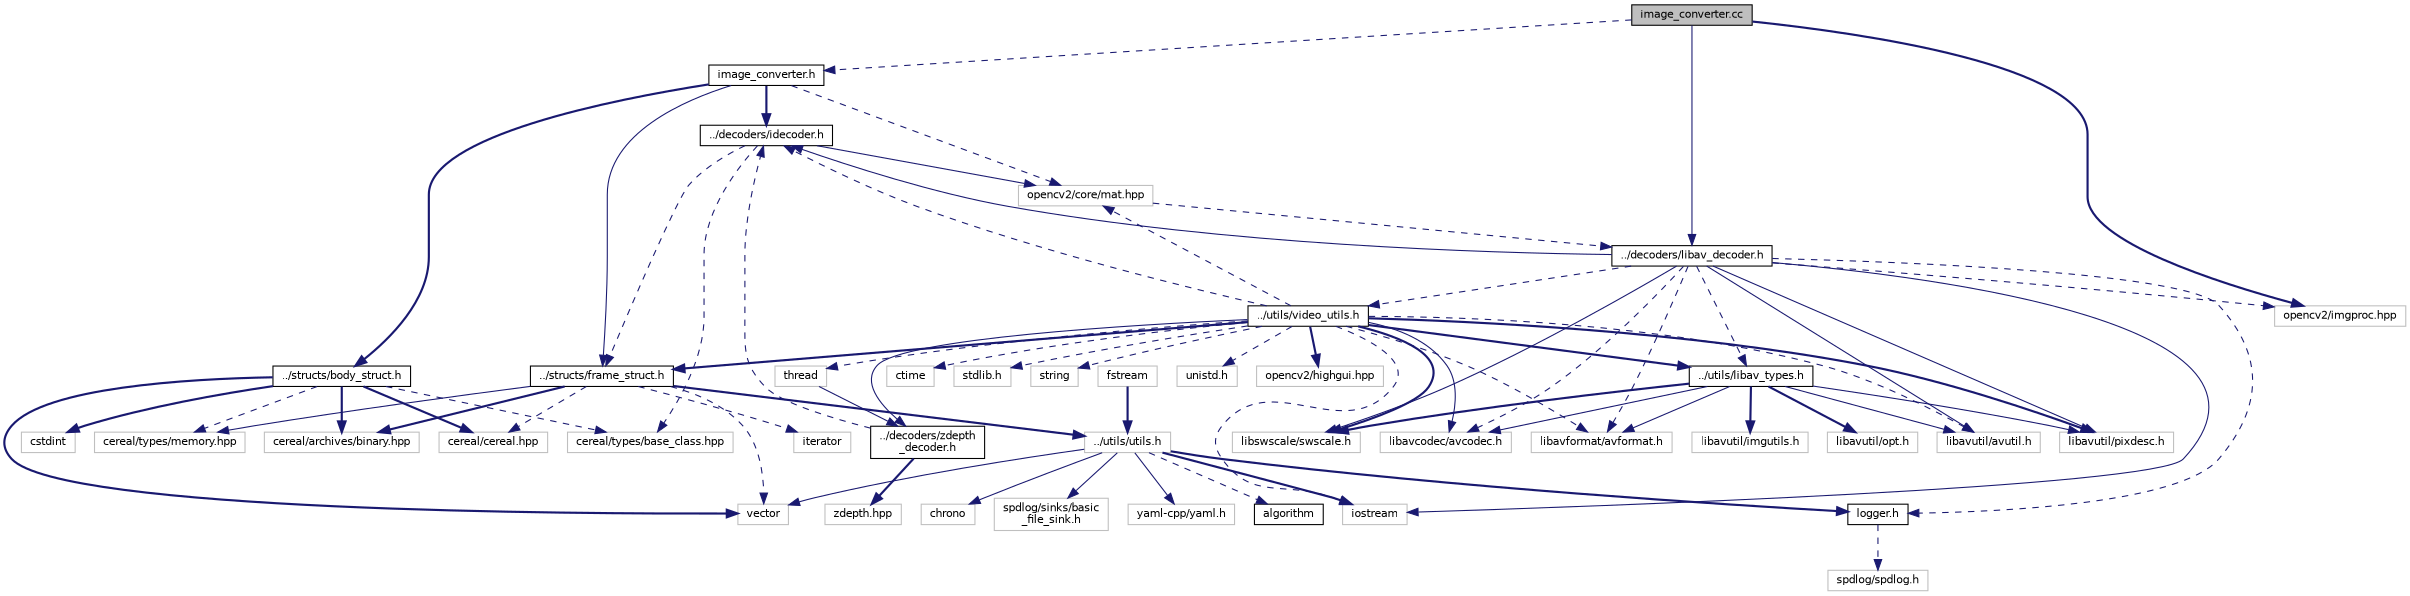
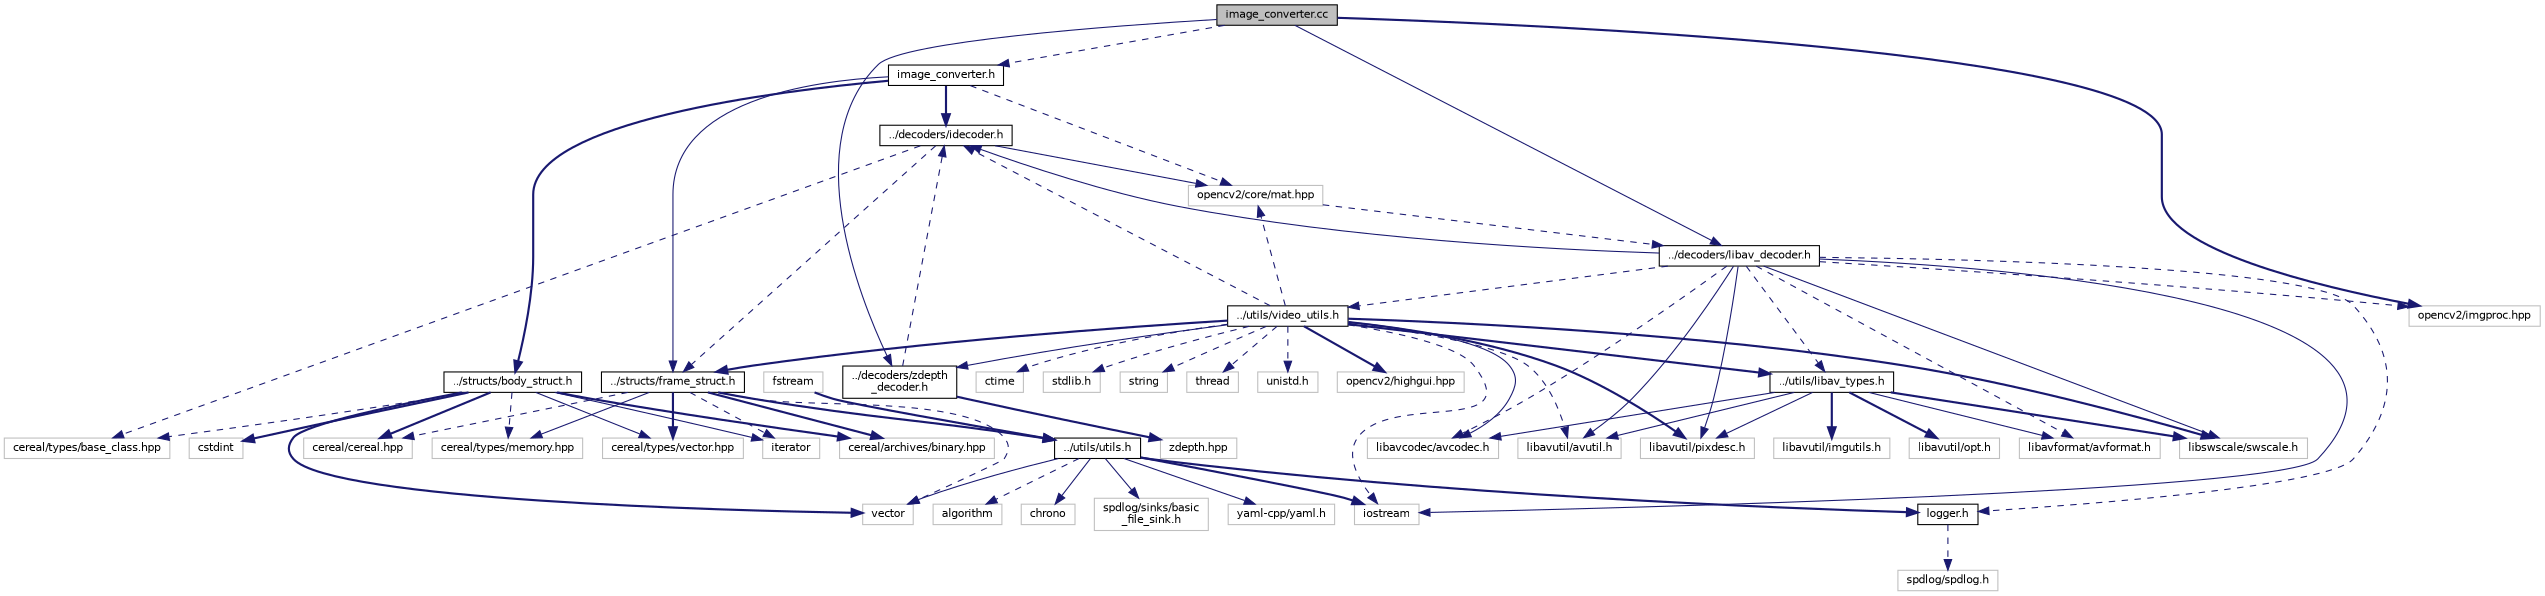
edge "../utils/video_utils.h" -> "libavformat/avformat.h": removed
edge "thread" -> "../decoders/zdepth _decoder.h": now "image_converter.cc" -> "../decoders/zdepth _decoder.h"
edge "../structs/body_struct.h" -> "iterator": added
node "../utils/utils.h": color grey75 -> black
node "cereal/types/vector.hpp": added
node "algorithm": color black -> grey75
